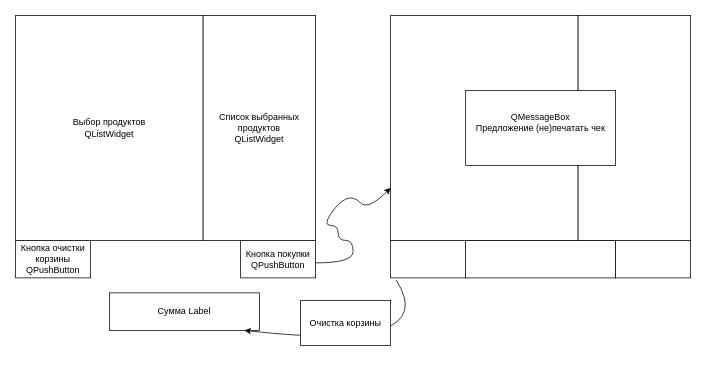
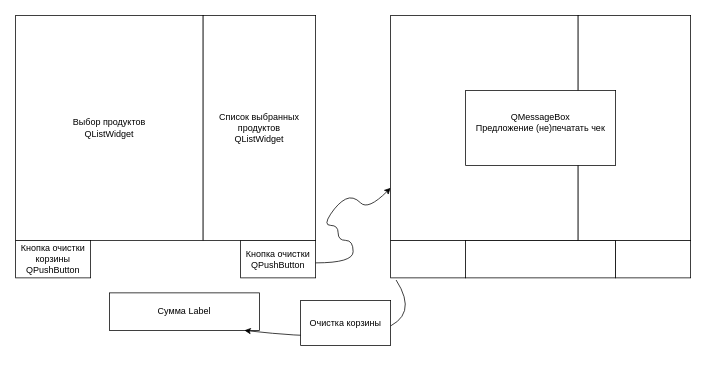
node "Кнопка покупки QPushButton": label "Кнопка покупки QPushButton" -> "Кнопка очистки QPushButton"
